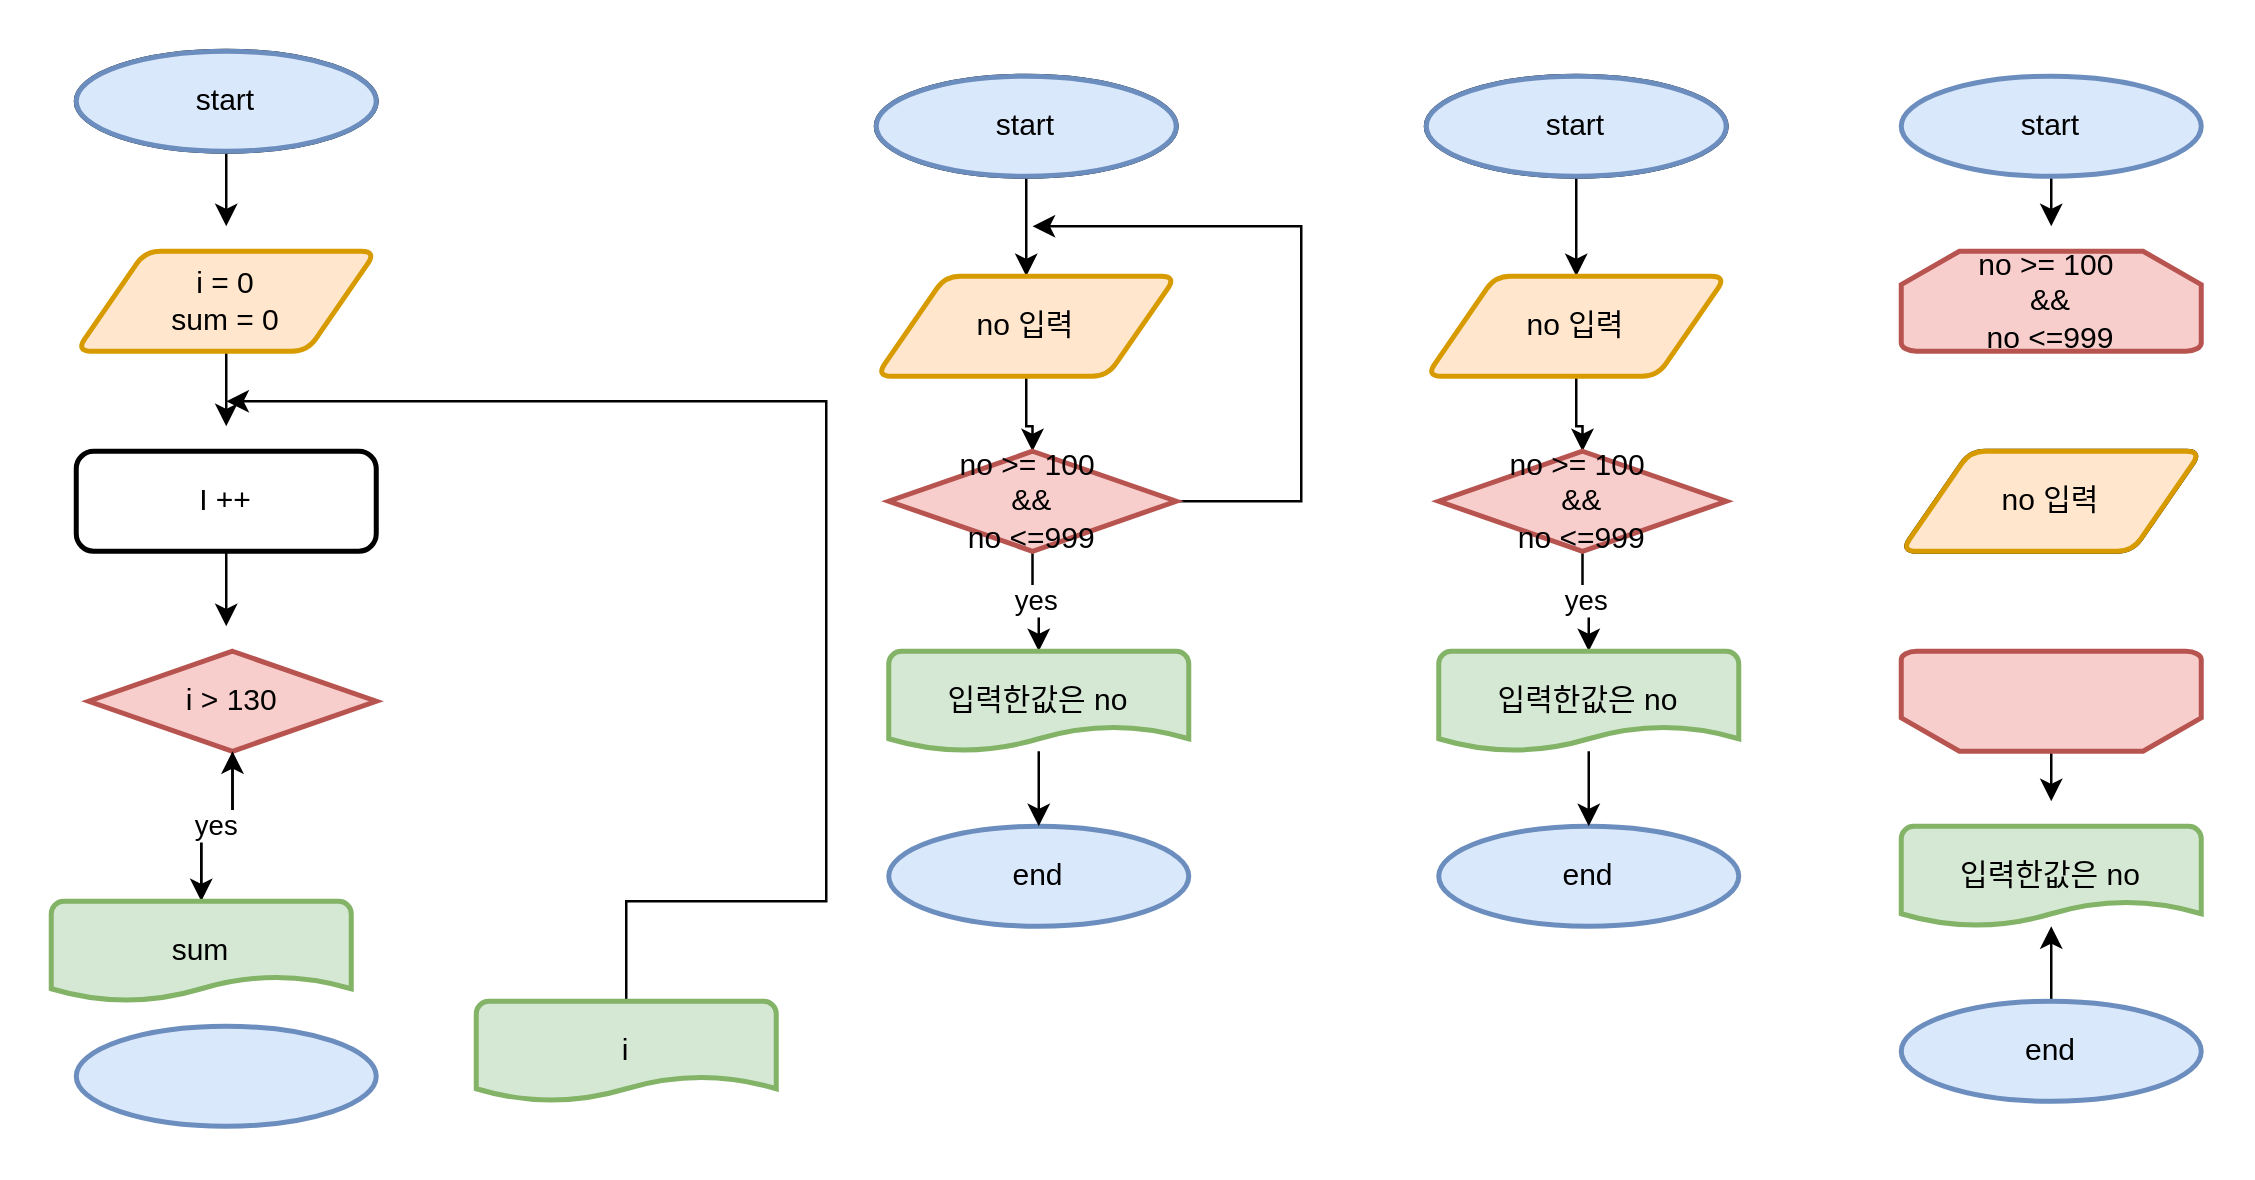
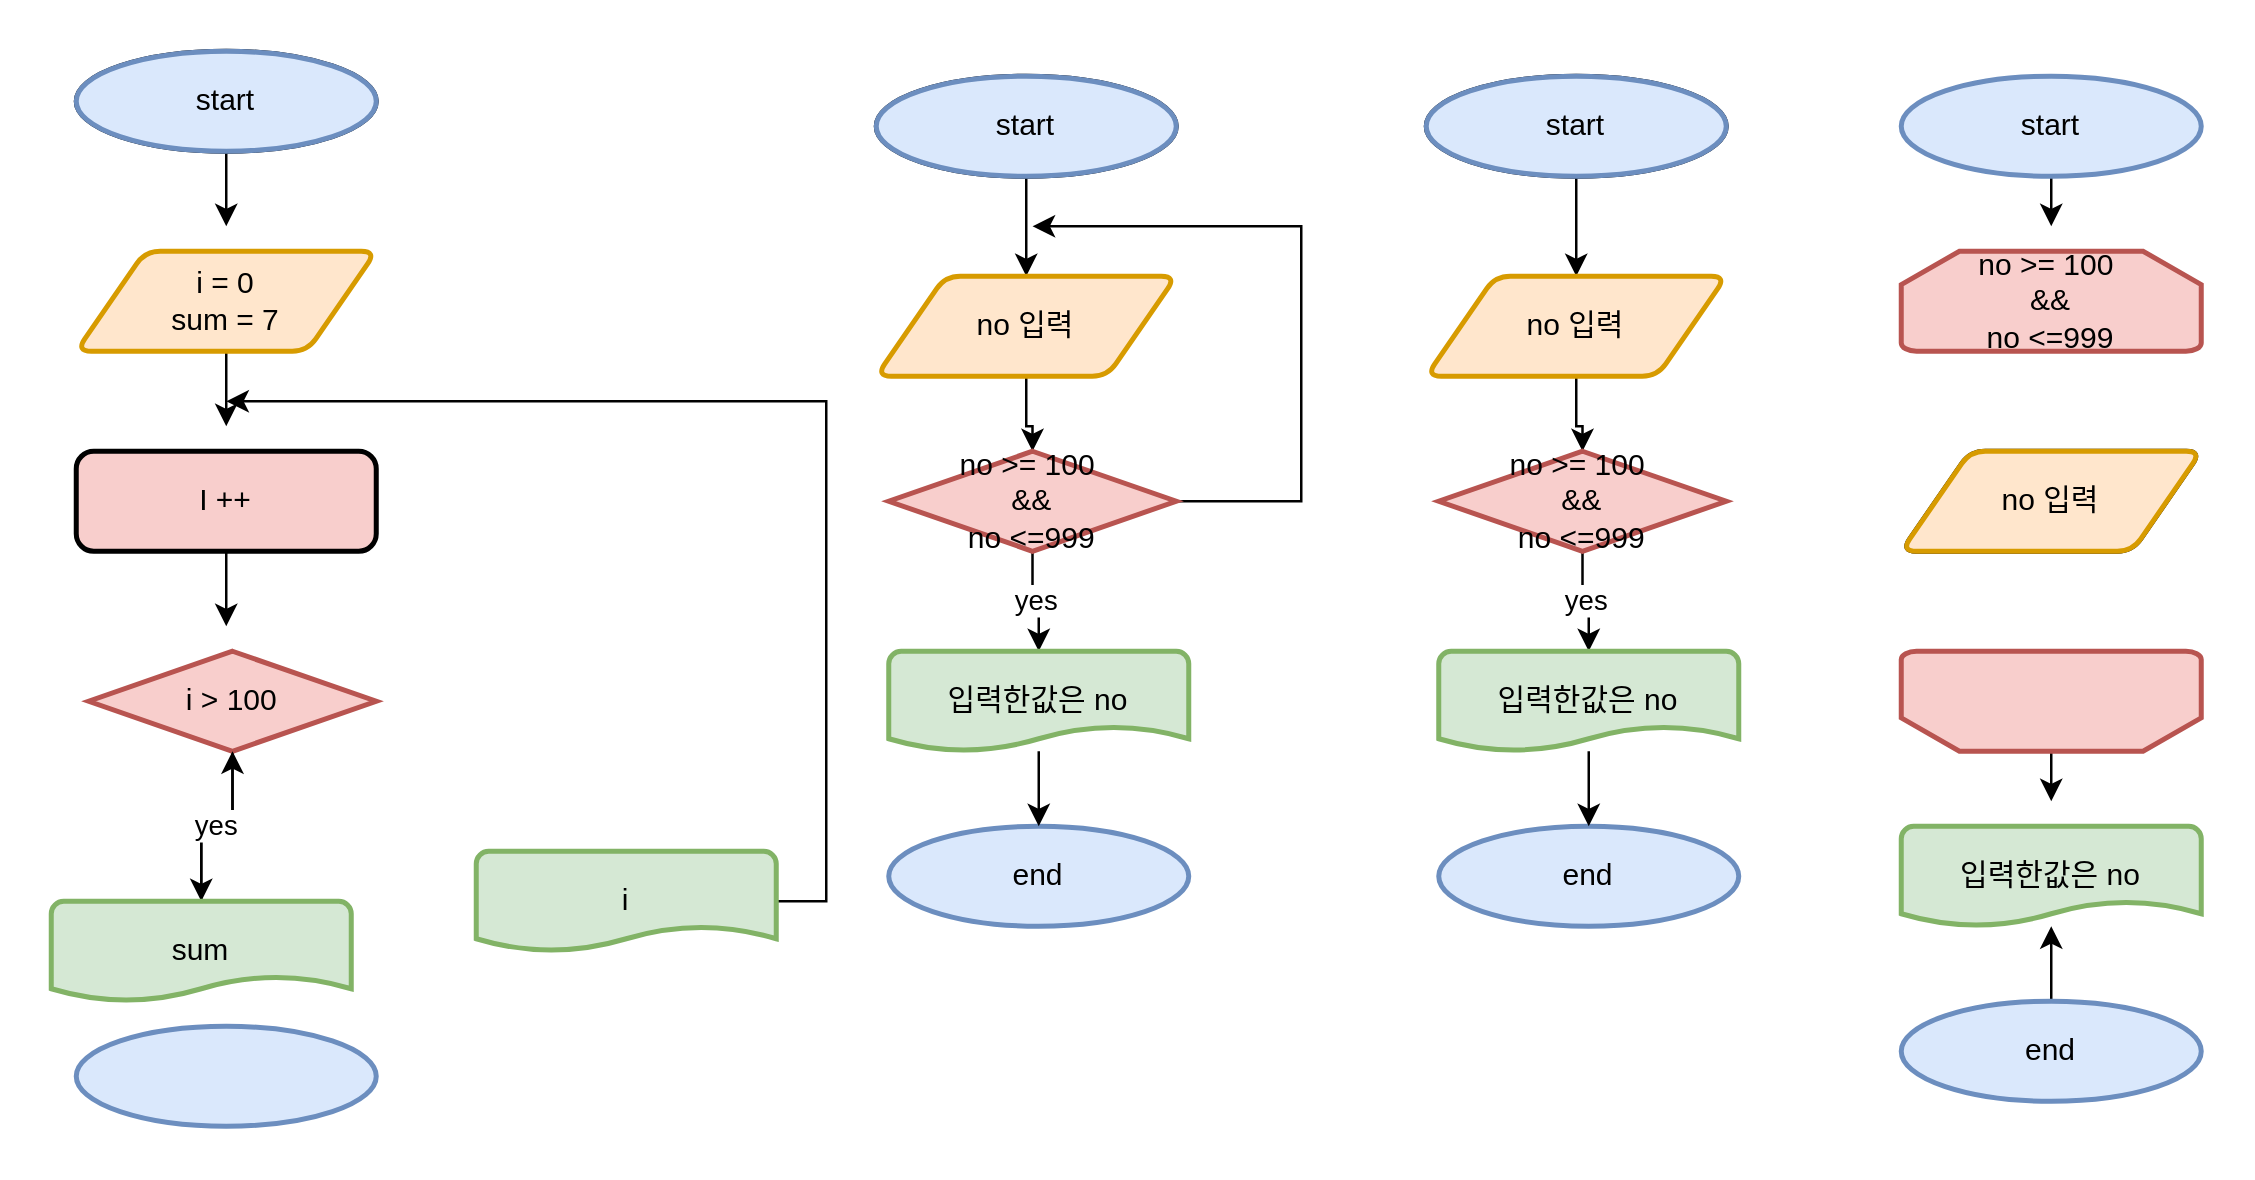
node "i = 0 sum = 0": label "i = 0 sum = 0" -> "i = 0 sum = 7"
node "I ++": fillcolor #ffffff -> #f8cecc
node "i > 130": label "i > 130" -> "i > 100"
node "i": moved (626, 1051) -> (626, 901)
